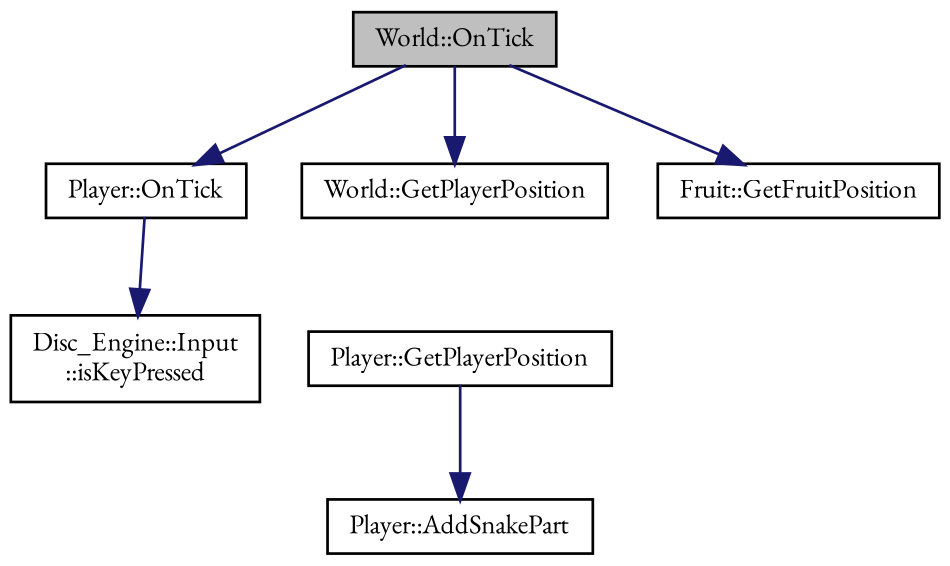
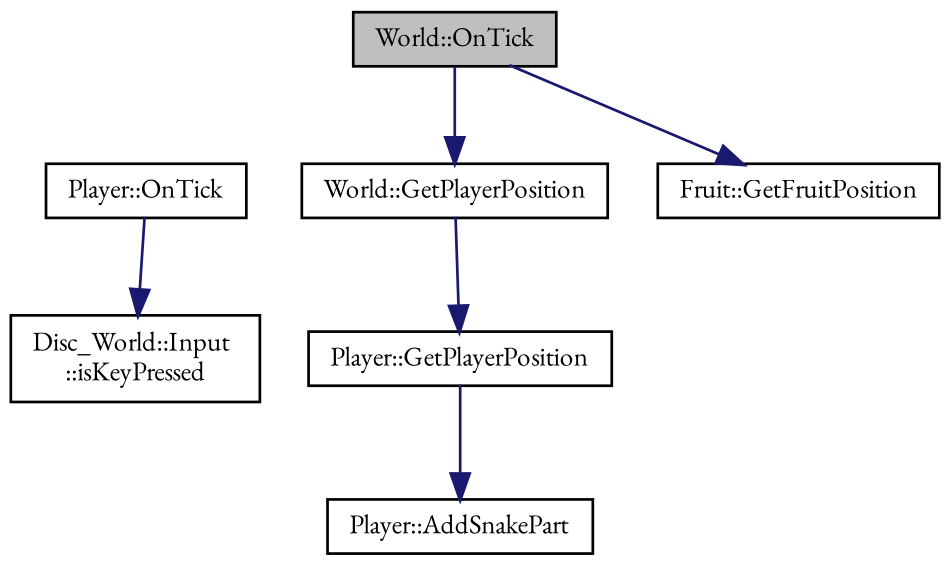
edge "World::OnTick" -> "Player::OnTick": removed
edge "World::GetPlayerPosition" -> "Player::GetPlayerPosition": added
node "Disc_Engine::Input ::isKeyPressed": label "Disc_Engine::Input ::isKeyPressed" -> "Disc_World::Input ::isKeyPressed"
